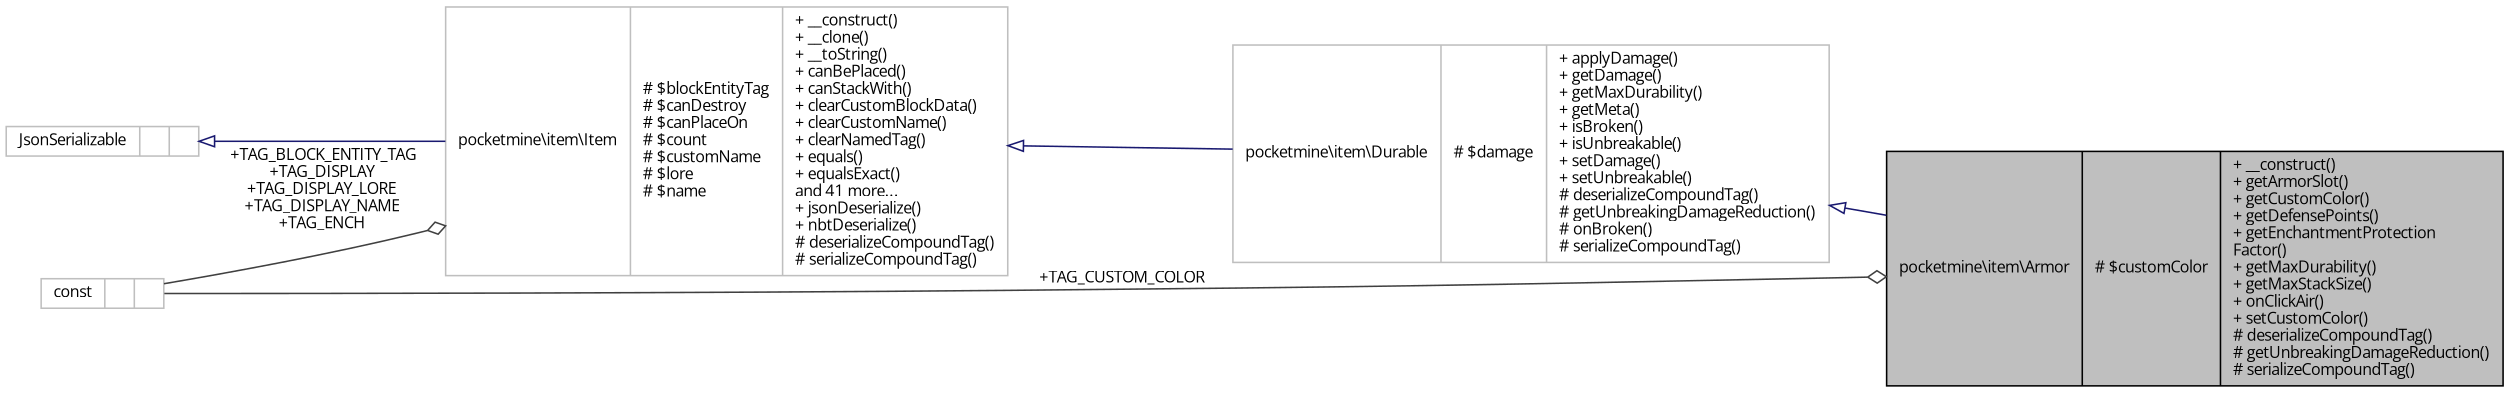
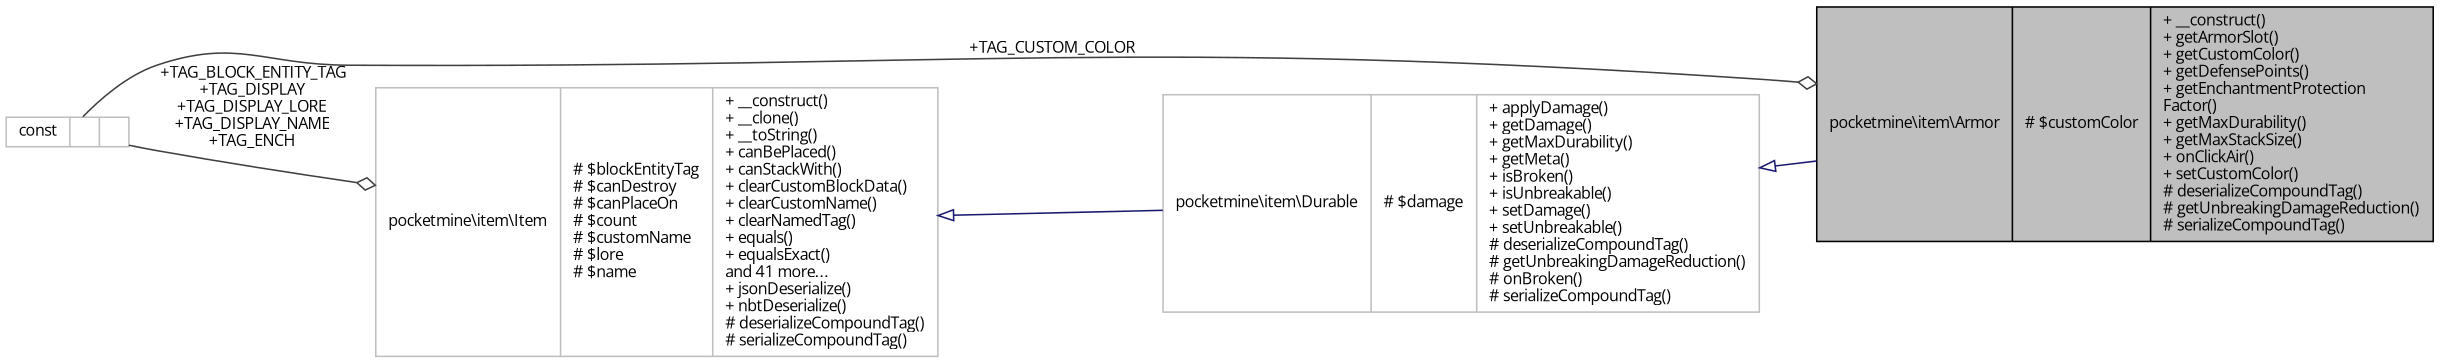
node "JsonSerializable": removed
